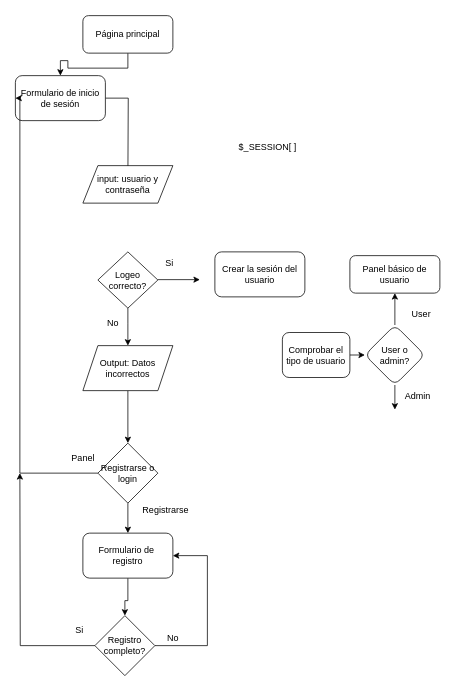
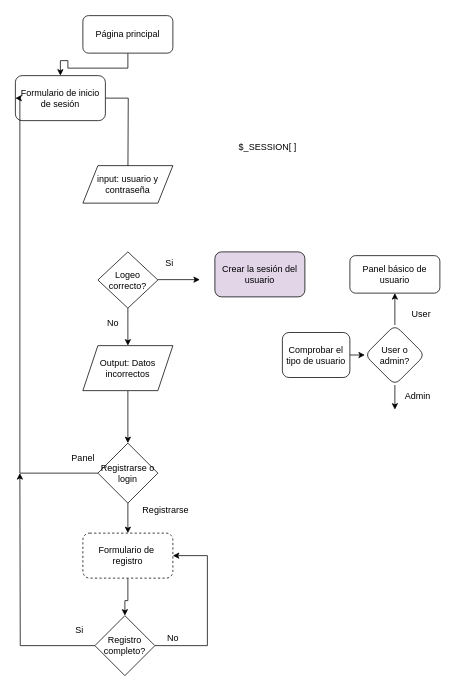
node "Crear la sesión del usuario": fillcolor #ffffff -> #e1d5e7
node "Formulario de registro": style solid -> dashed
